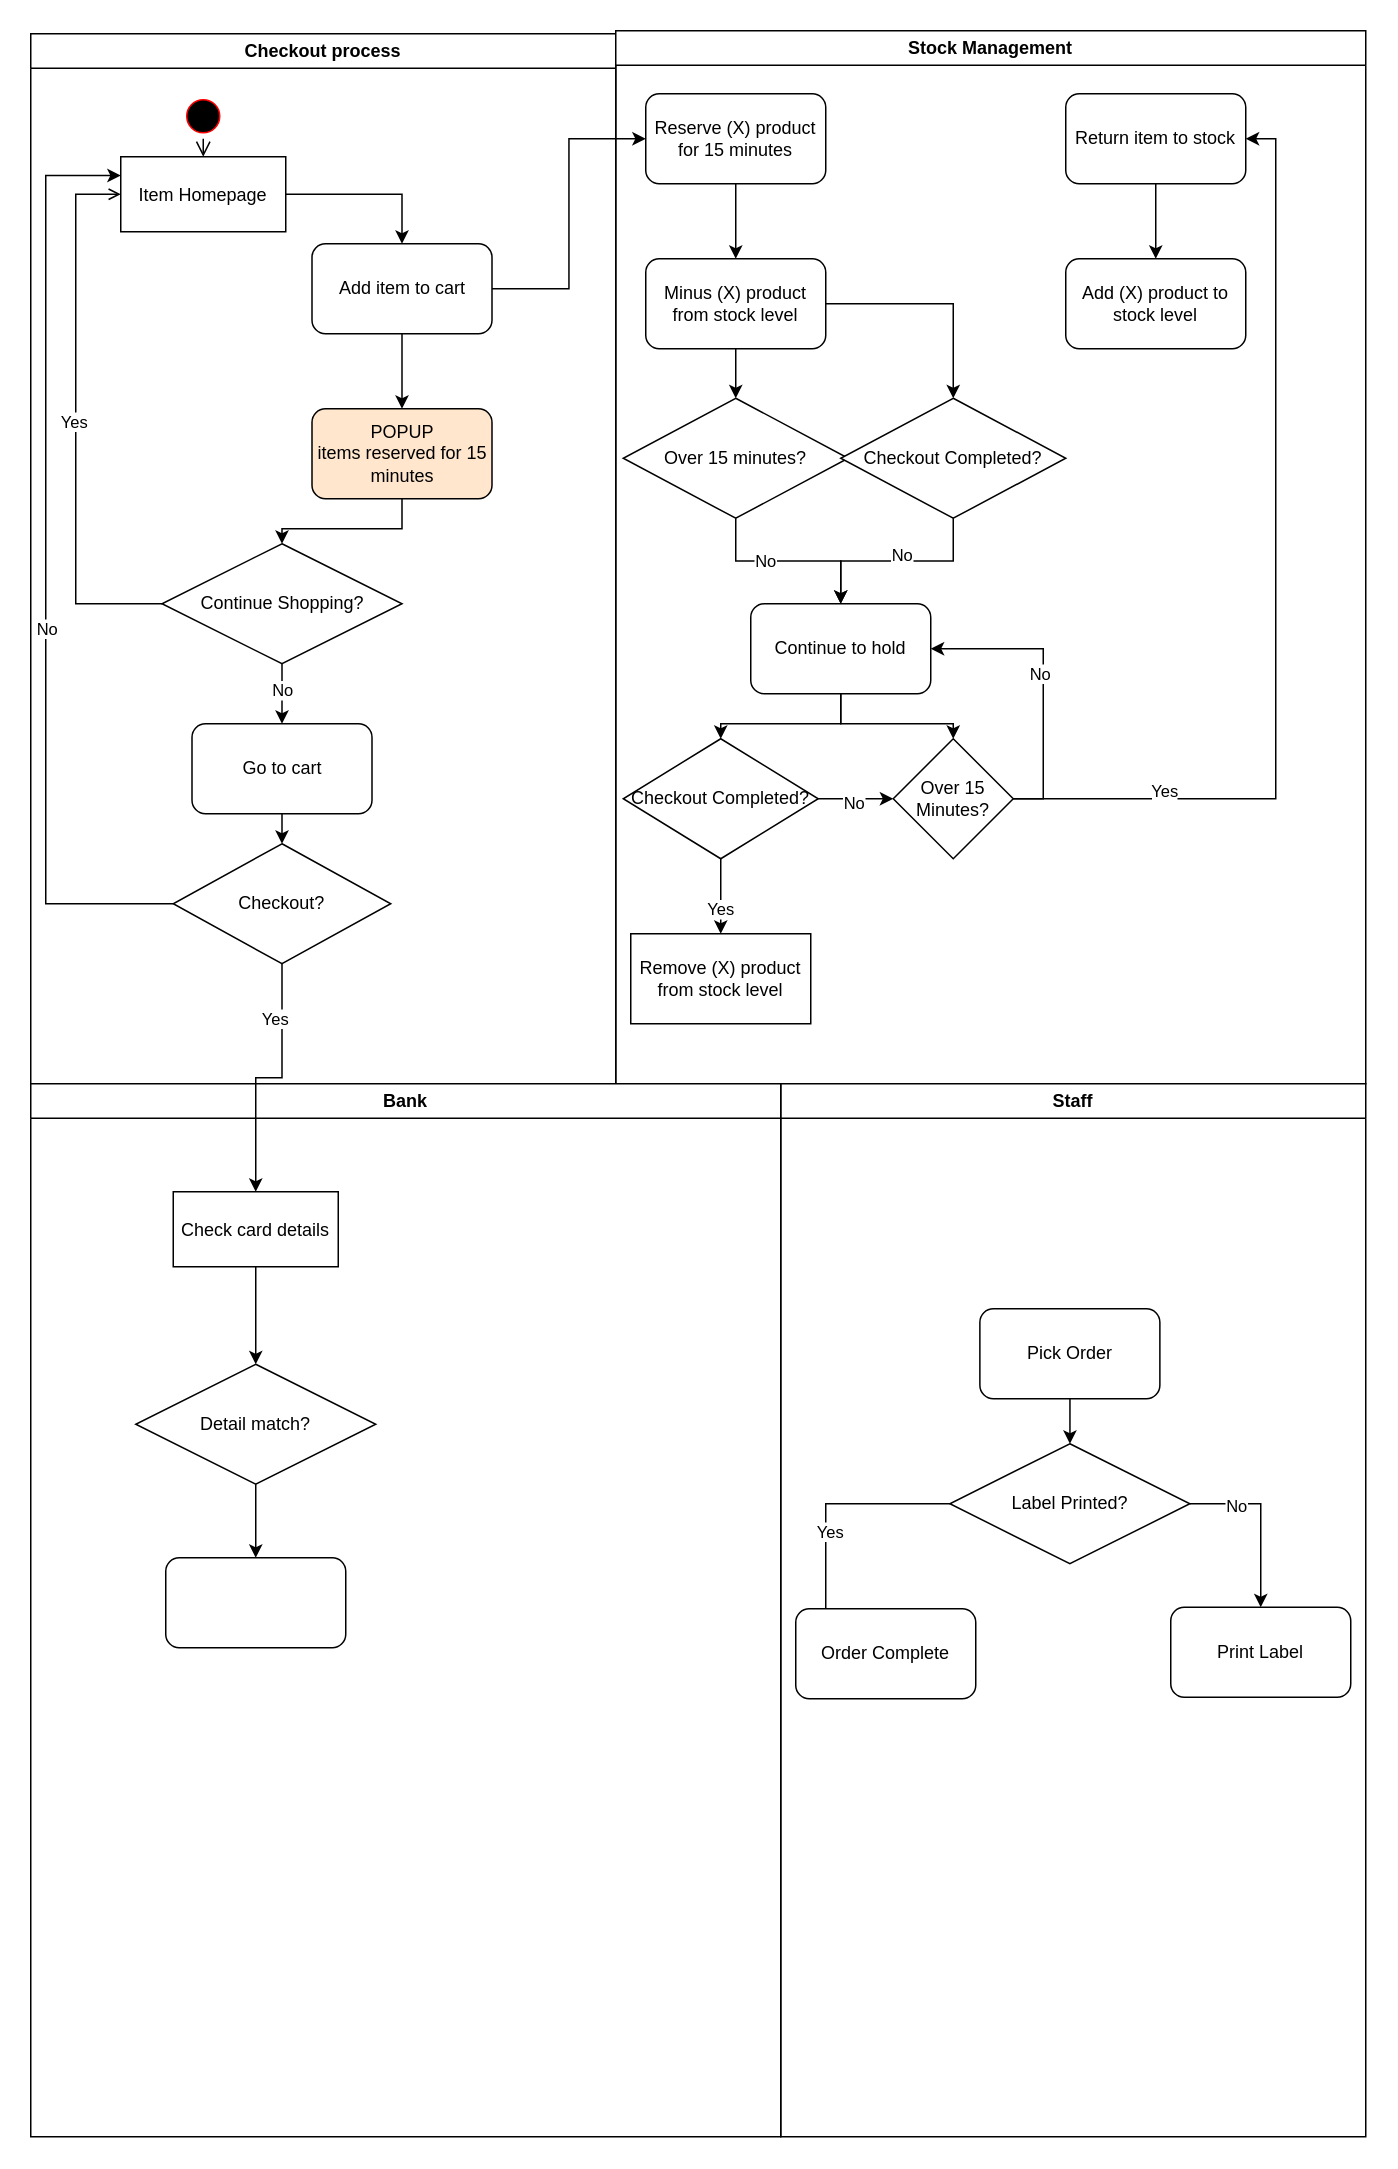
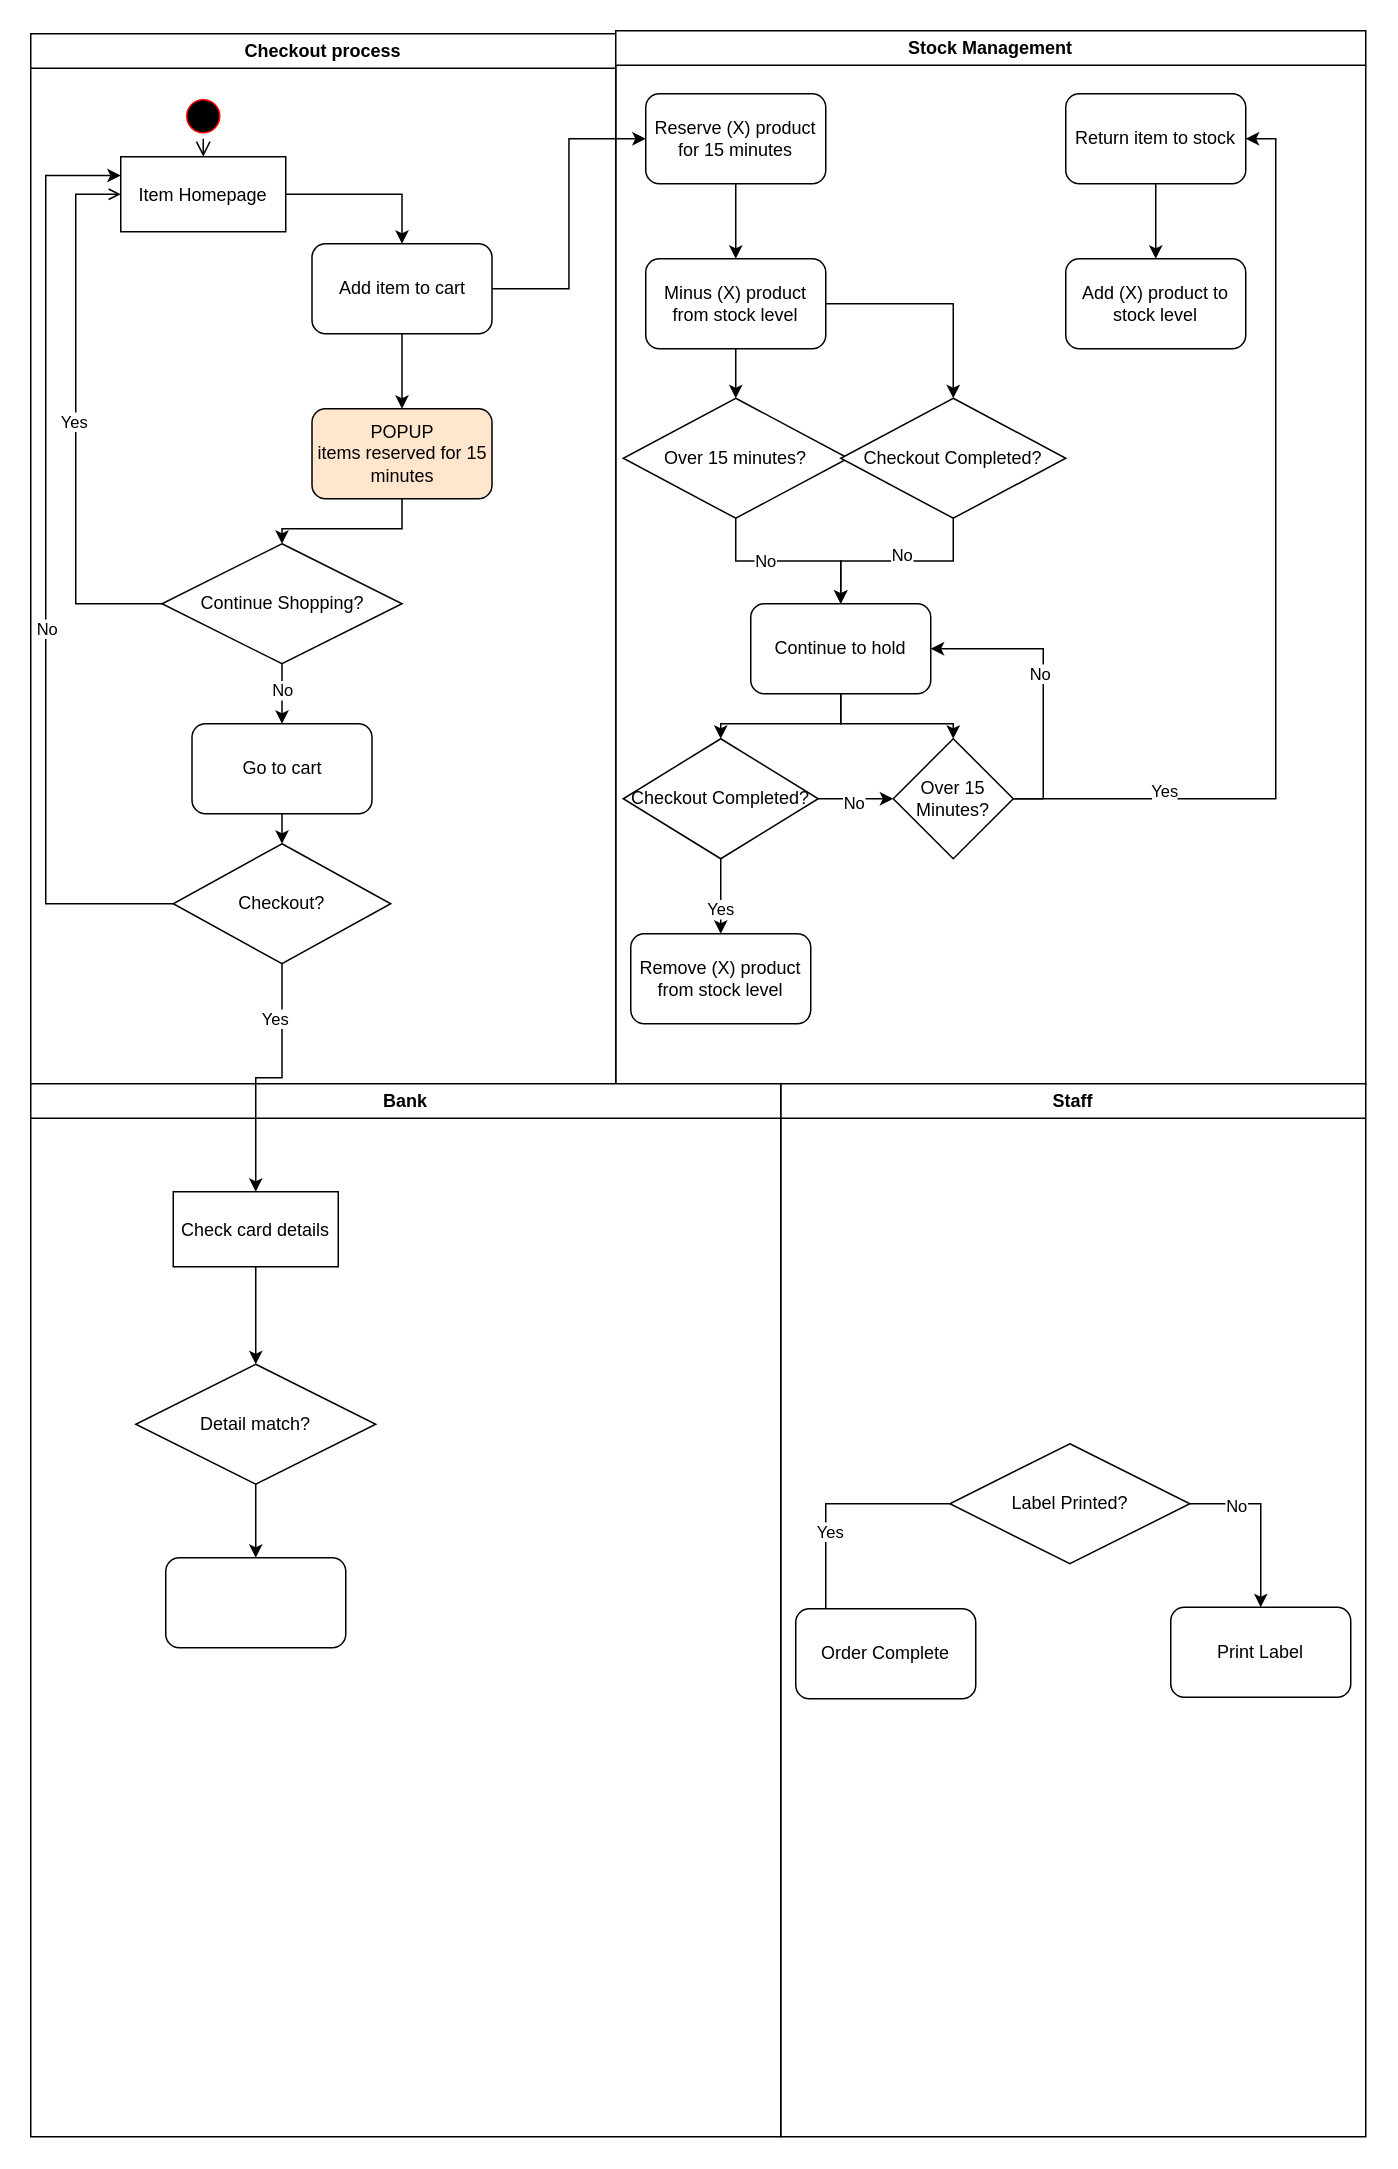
node "Remove (X) product from stock level": shape rectangle -> rounded rectangle
node "Pick Order": removed
edge "Pick Order" -> "Label Printed?": removed
